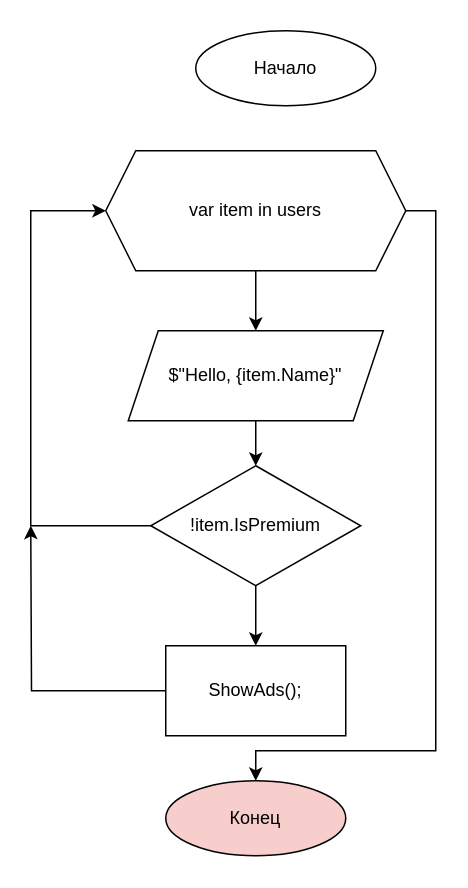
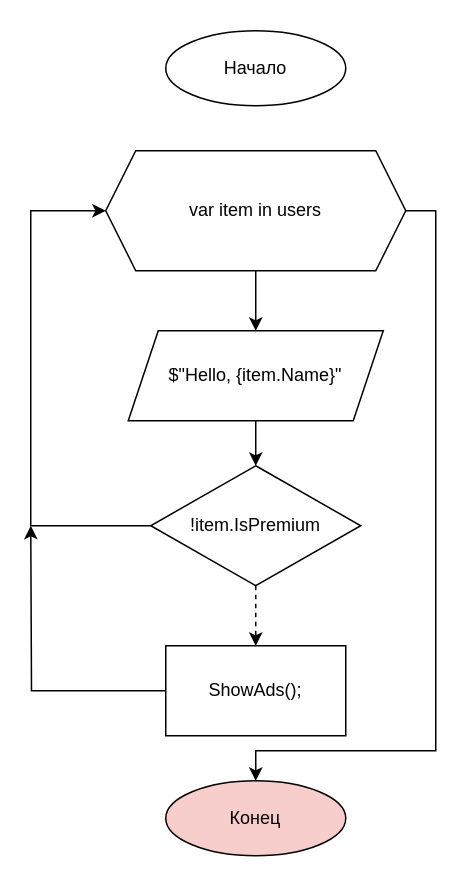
node "Начало": moved (286, 68) -> (256, 68)
edge "!item.IsPremium" -> "ShowAds();": style solid -> dashed
